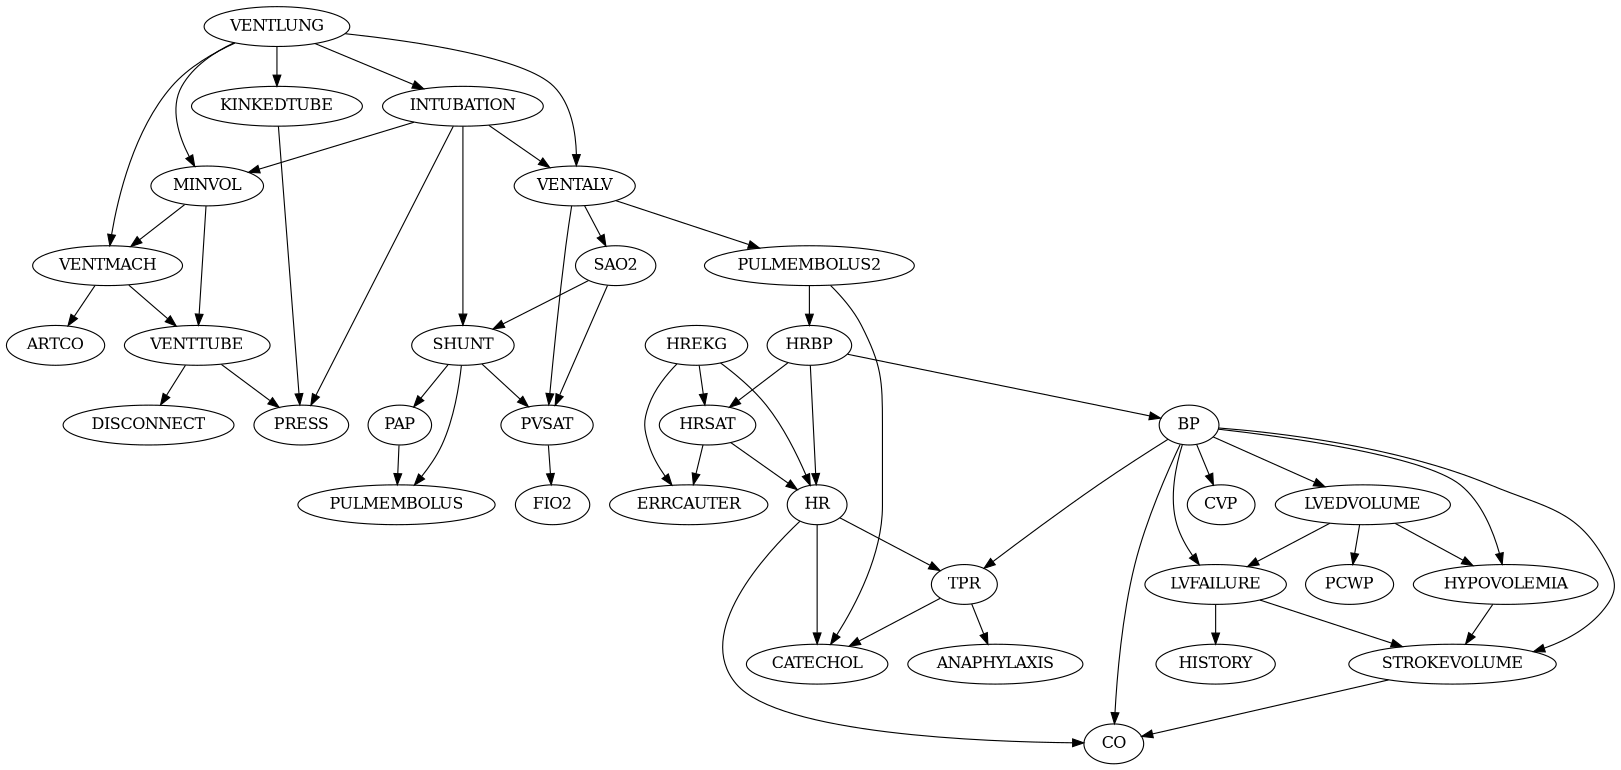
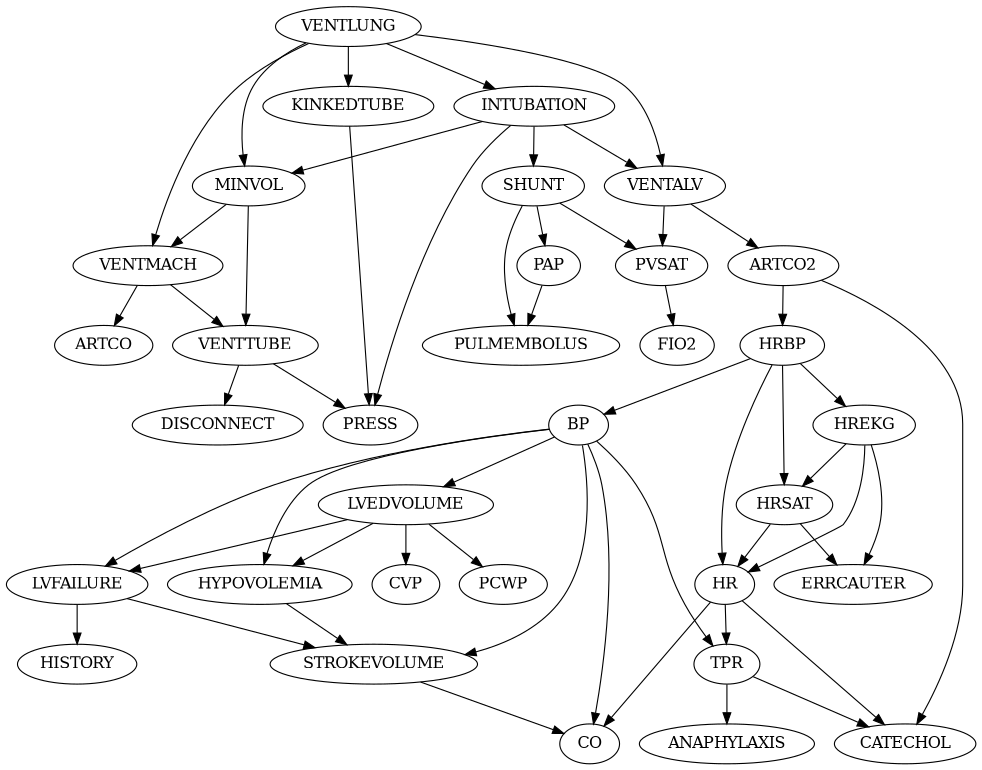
node "SAO2": removed
node "PULMEMBOLUS2": label "PULMEMBOLUS2" -> "ARTCO2"
edge "HRBP" -> "HREKG": added
edge "BP" -> "CVP": now "LVEDVOLUME" -> "CVP"
